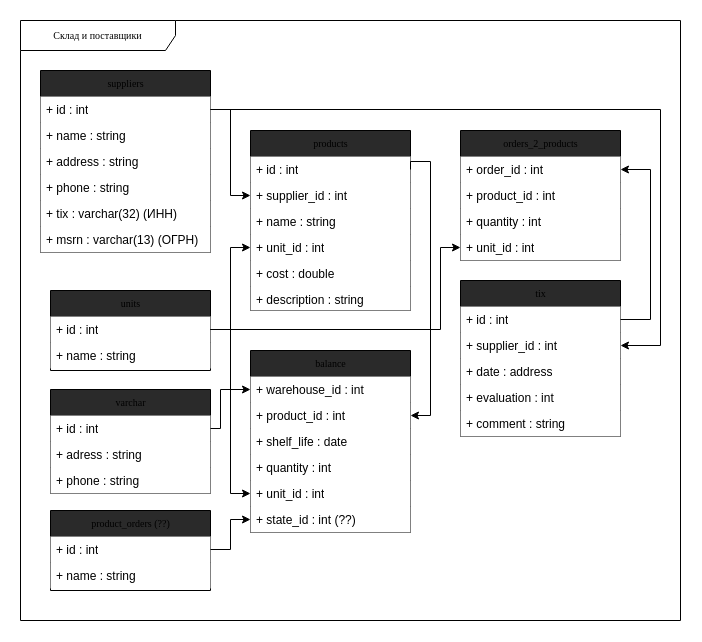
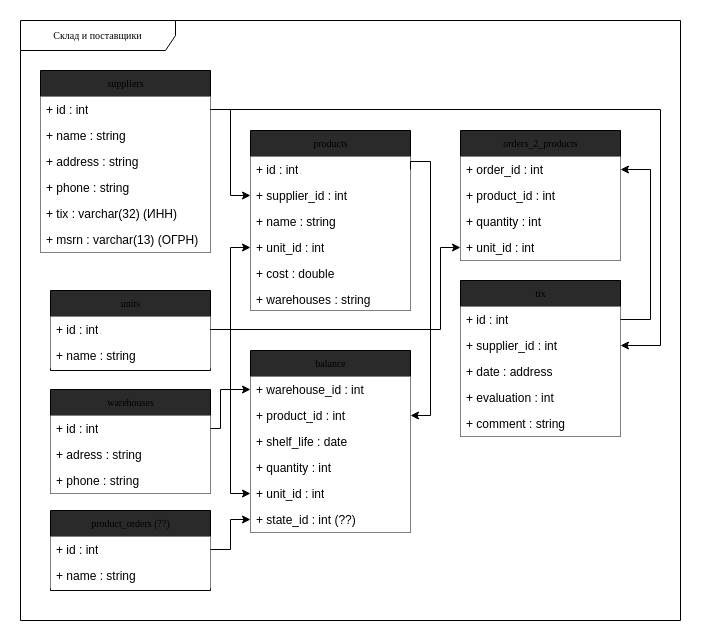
node "+ description : string": label "+ description : string" -> "+ warehouses : string"
node "varchar": label "varchar" -> "warehouses"
